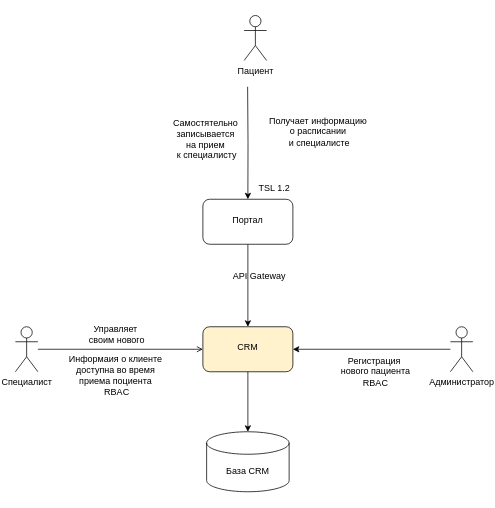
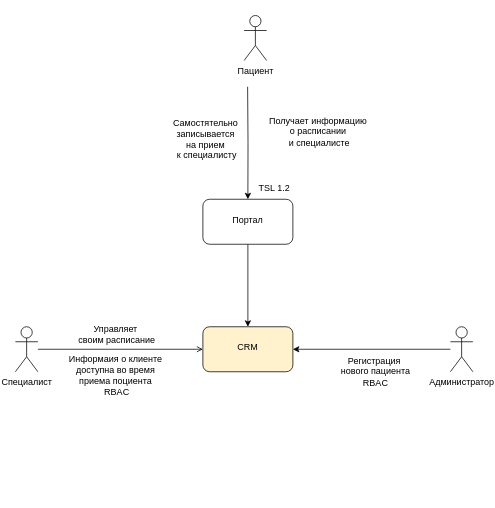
node "API Gateway": removed
node "Управляет своим нового": label "Управляет своим нового" -> "Управляет своим расписание"
edge "CRM" -> "База CRM": removed
node "База CRM": removed
